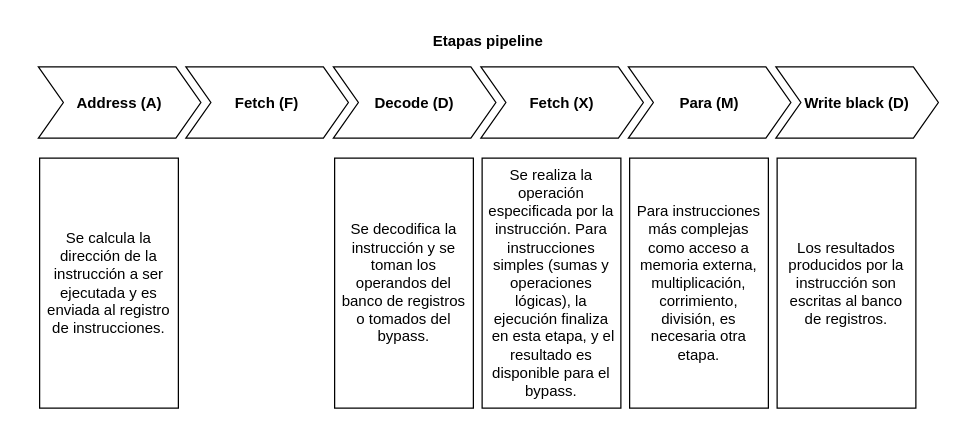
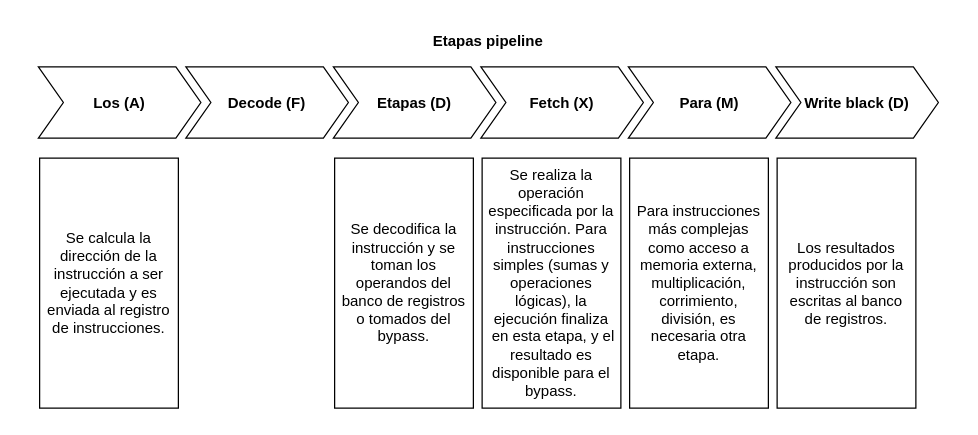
node "Address (A)": label "Address (A)" -> "Los (A)"
node "Fetch (F)": label "Fetch (F)" -> "Decode (F)"
node "Decode (D)": label "Decode (D)" -> "Etapas (D)"
